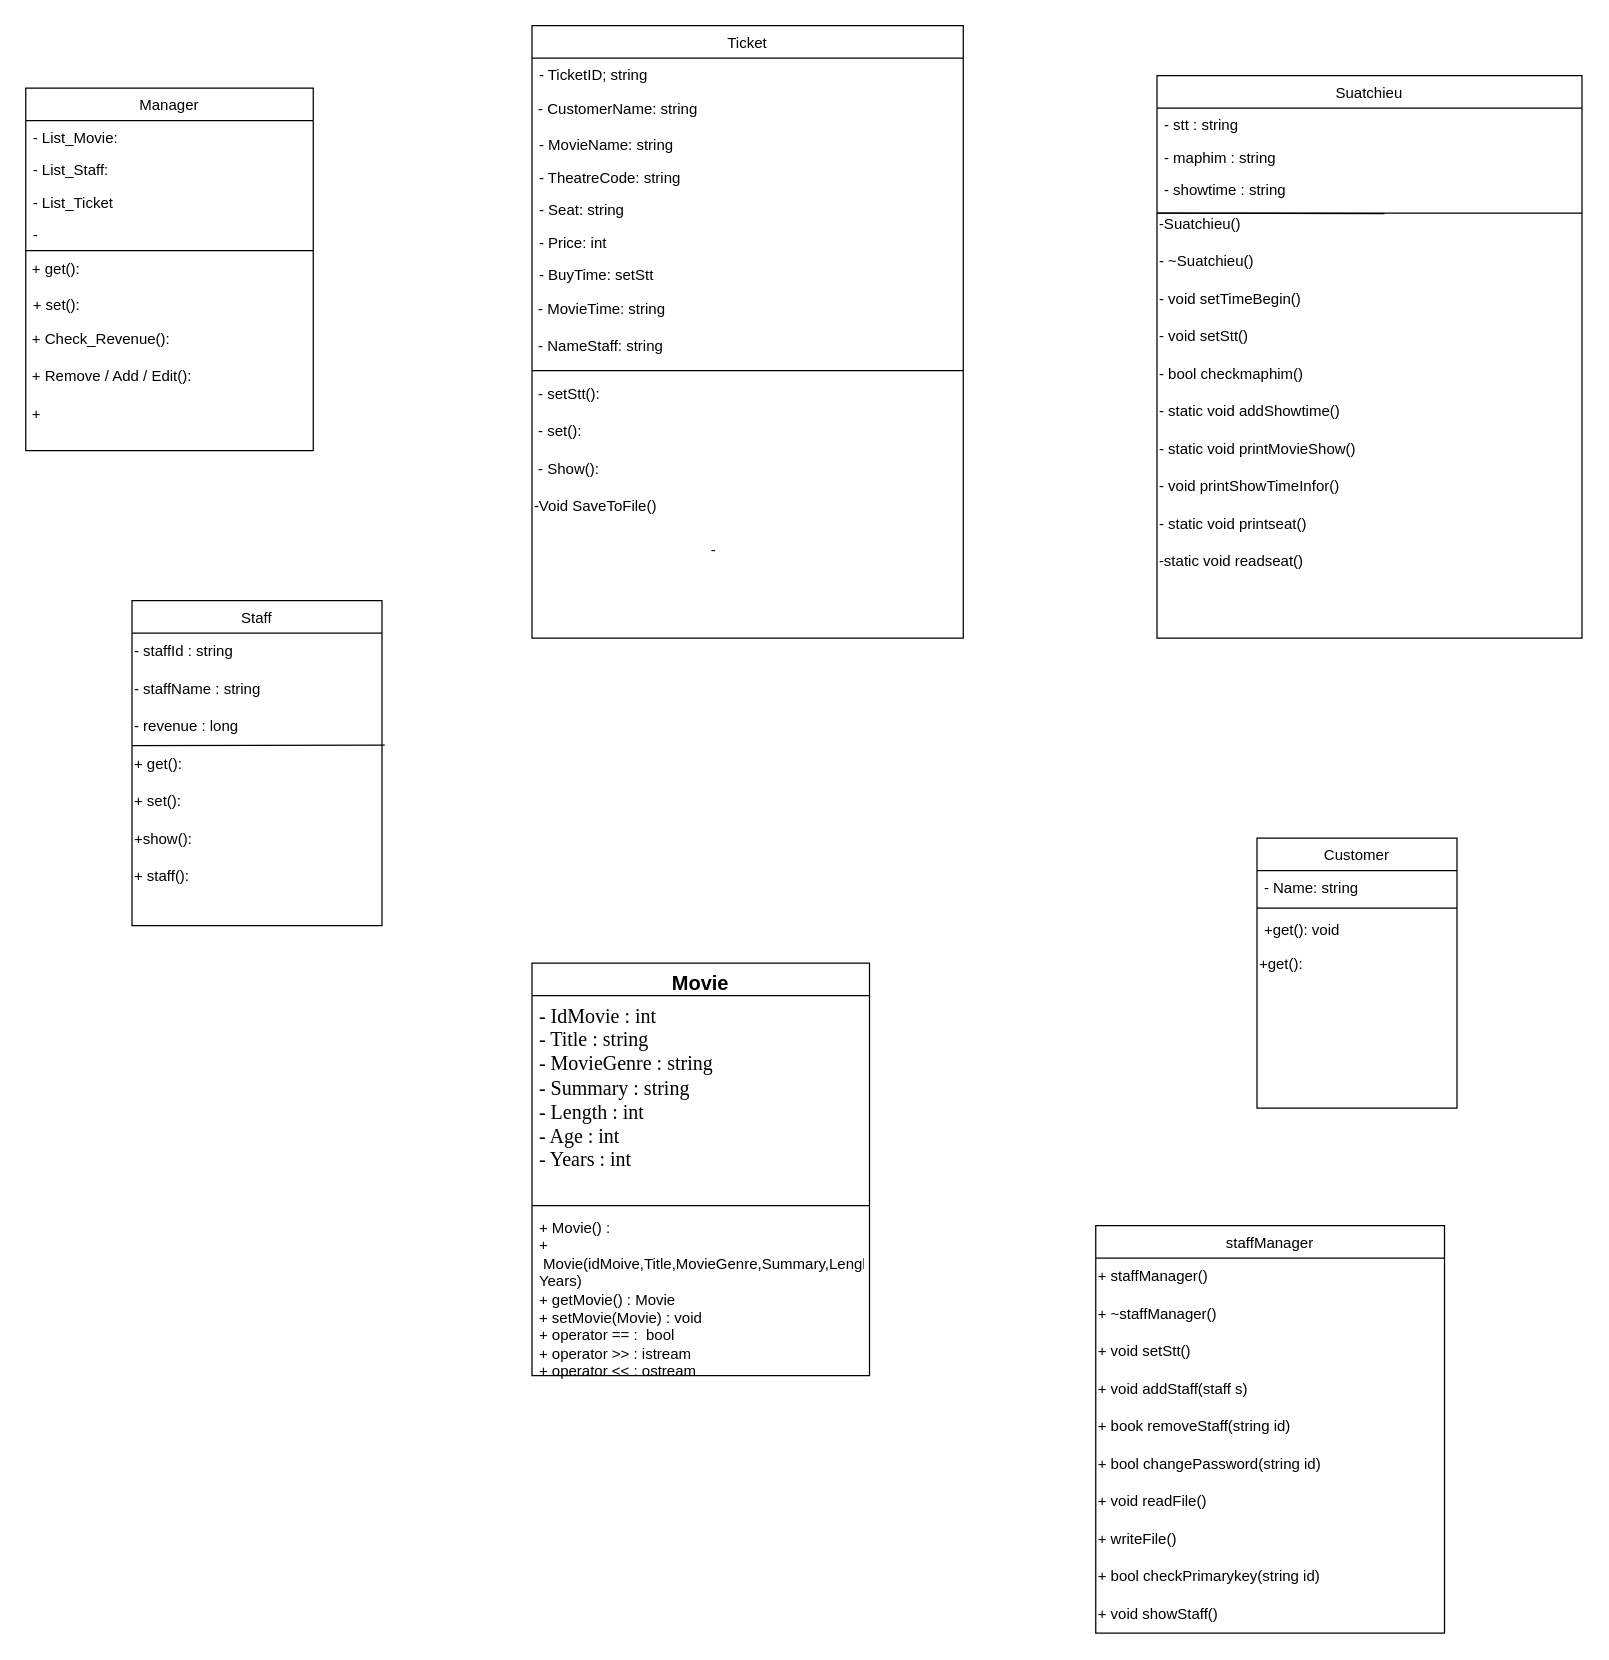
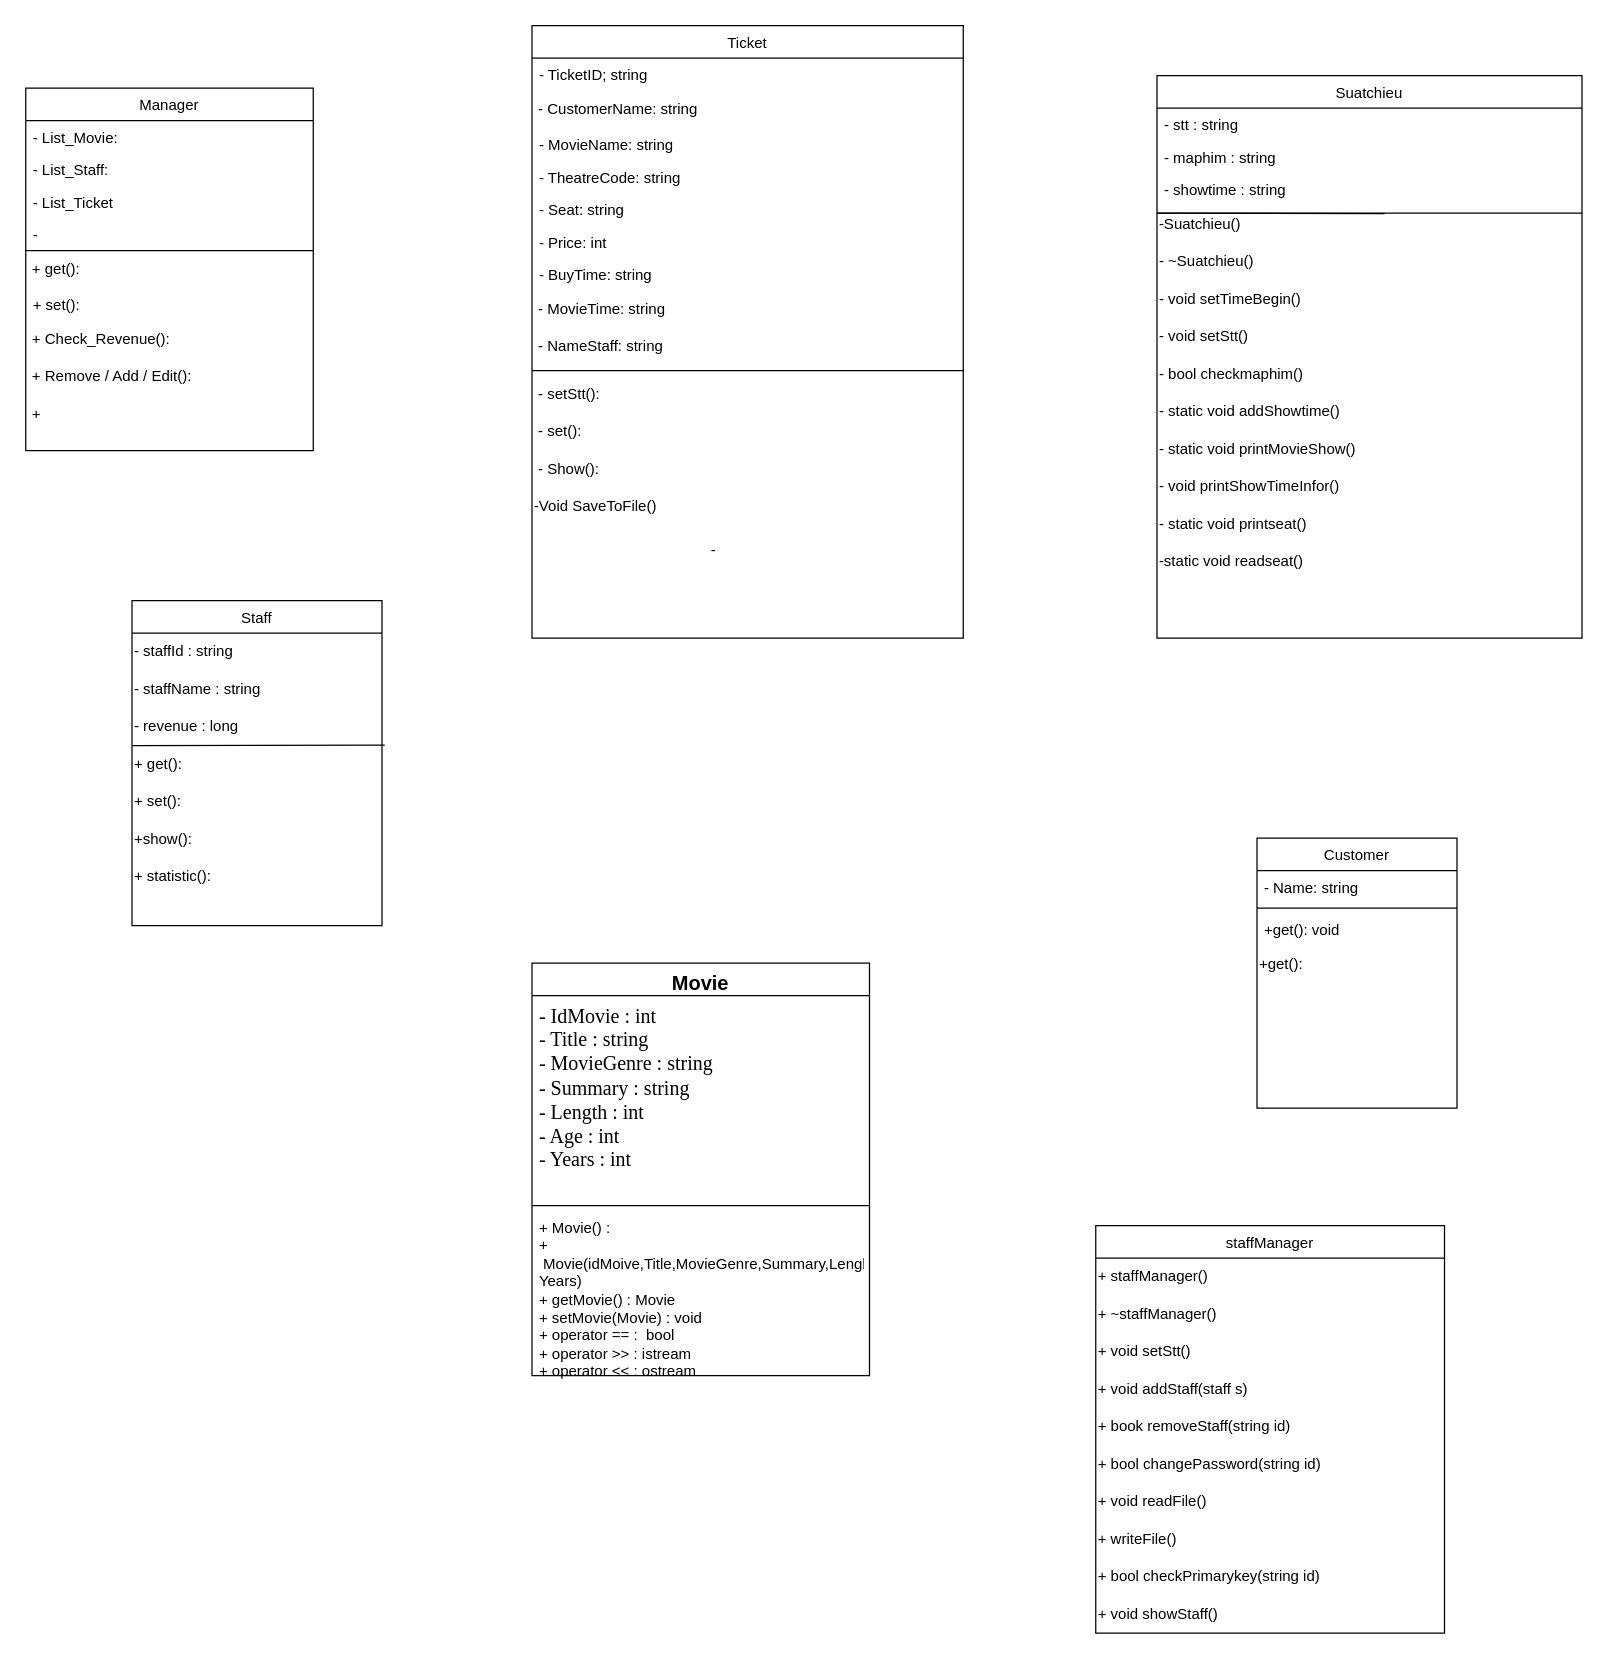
node "- BuyTime: setStt": label "- BuyTime: setStt" -> "- BuyTime: string"
node "+ staff():": label "+ staff():" -> "+ statistic():"
